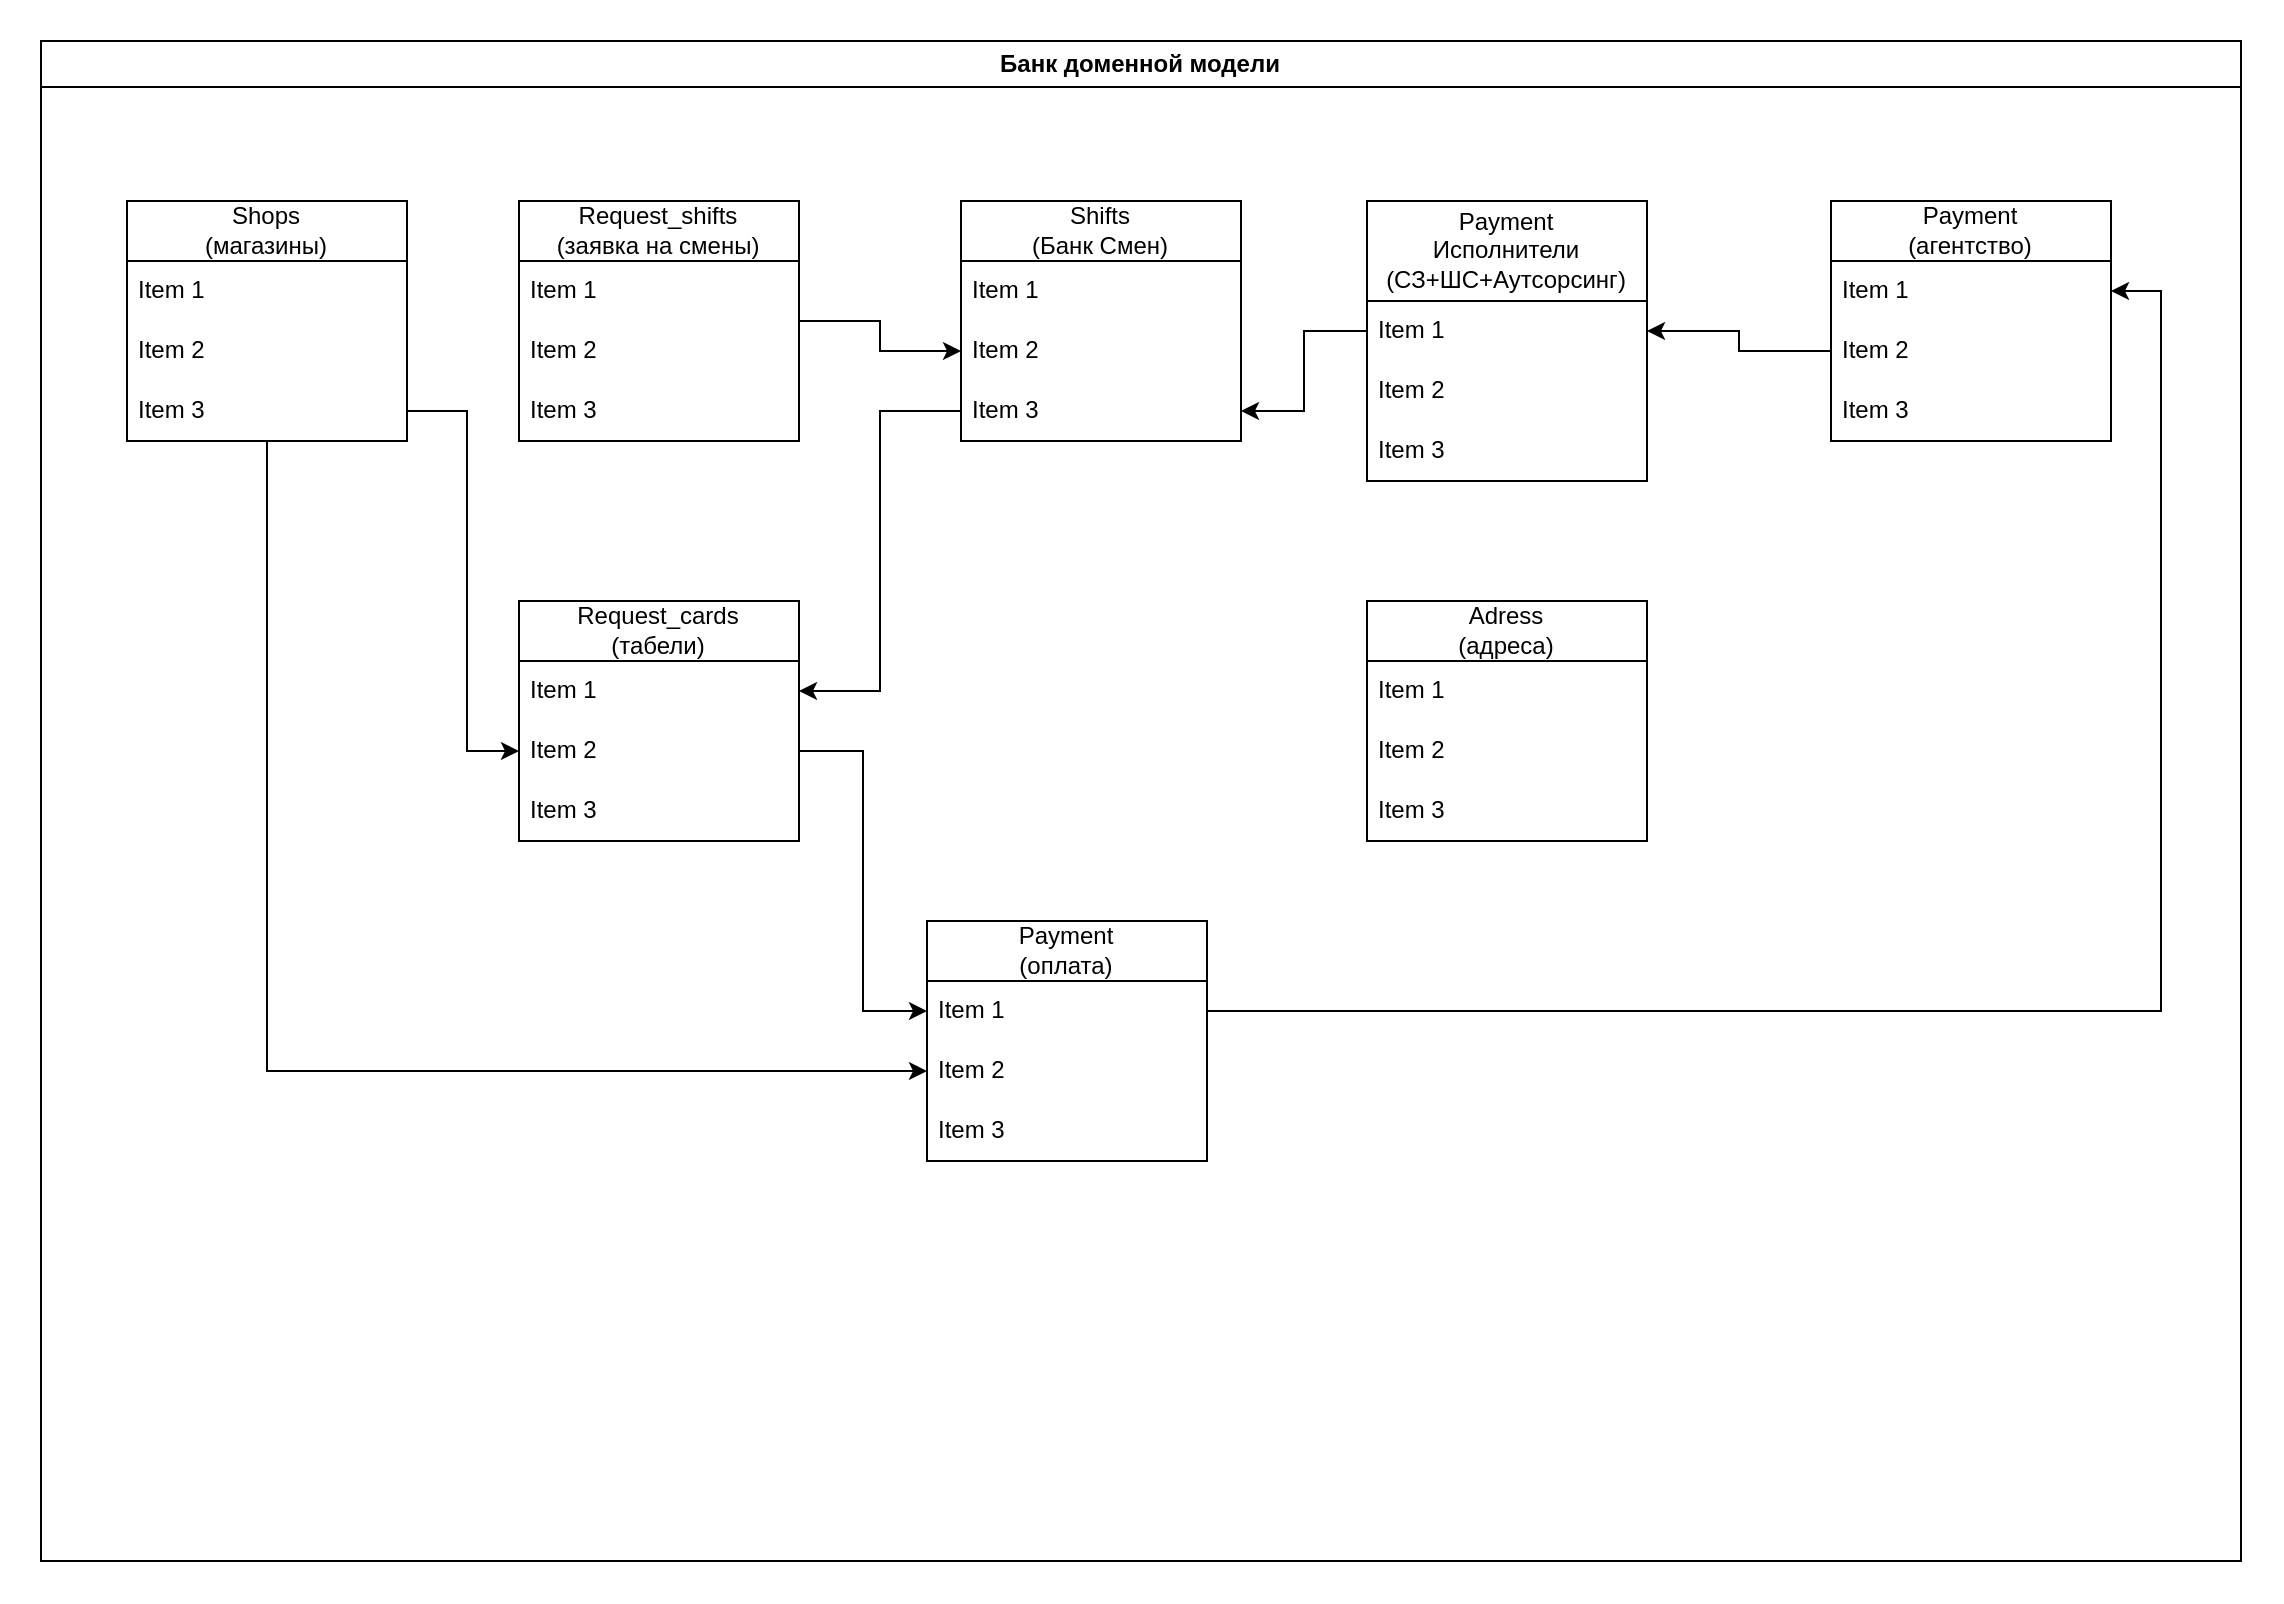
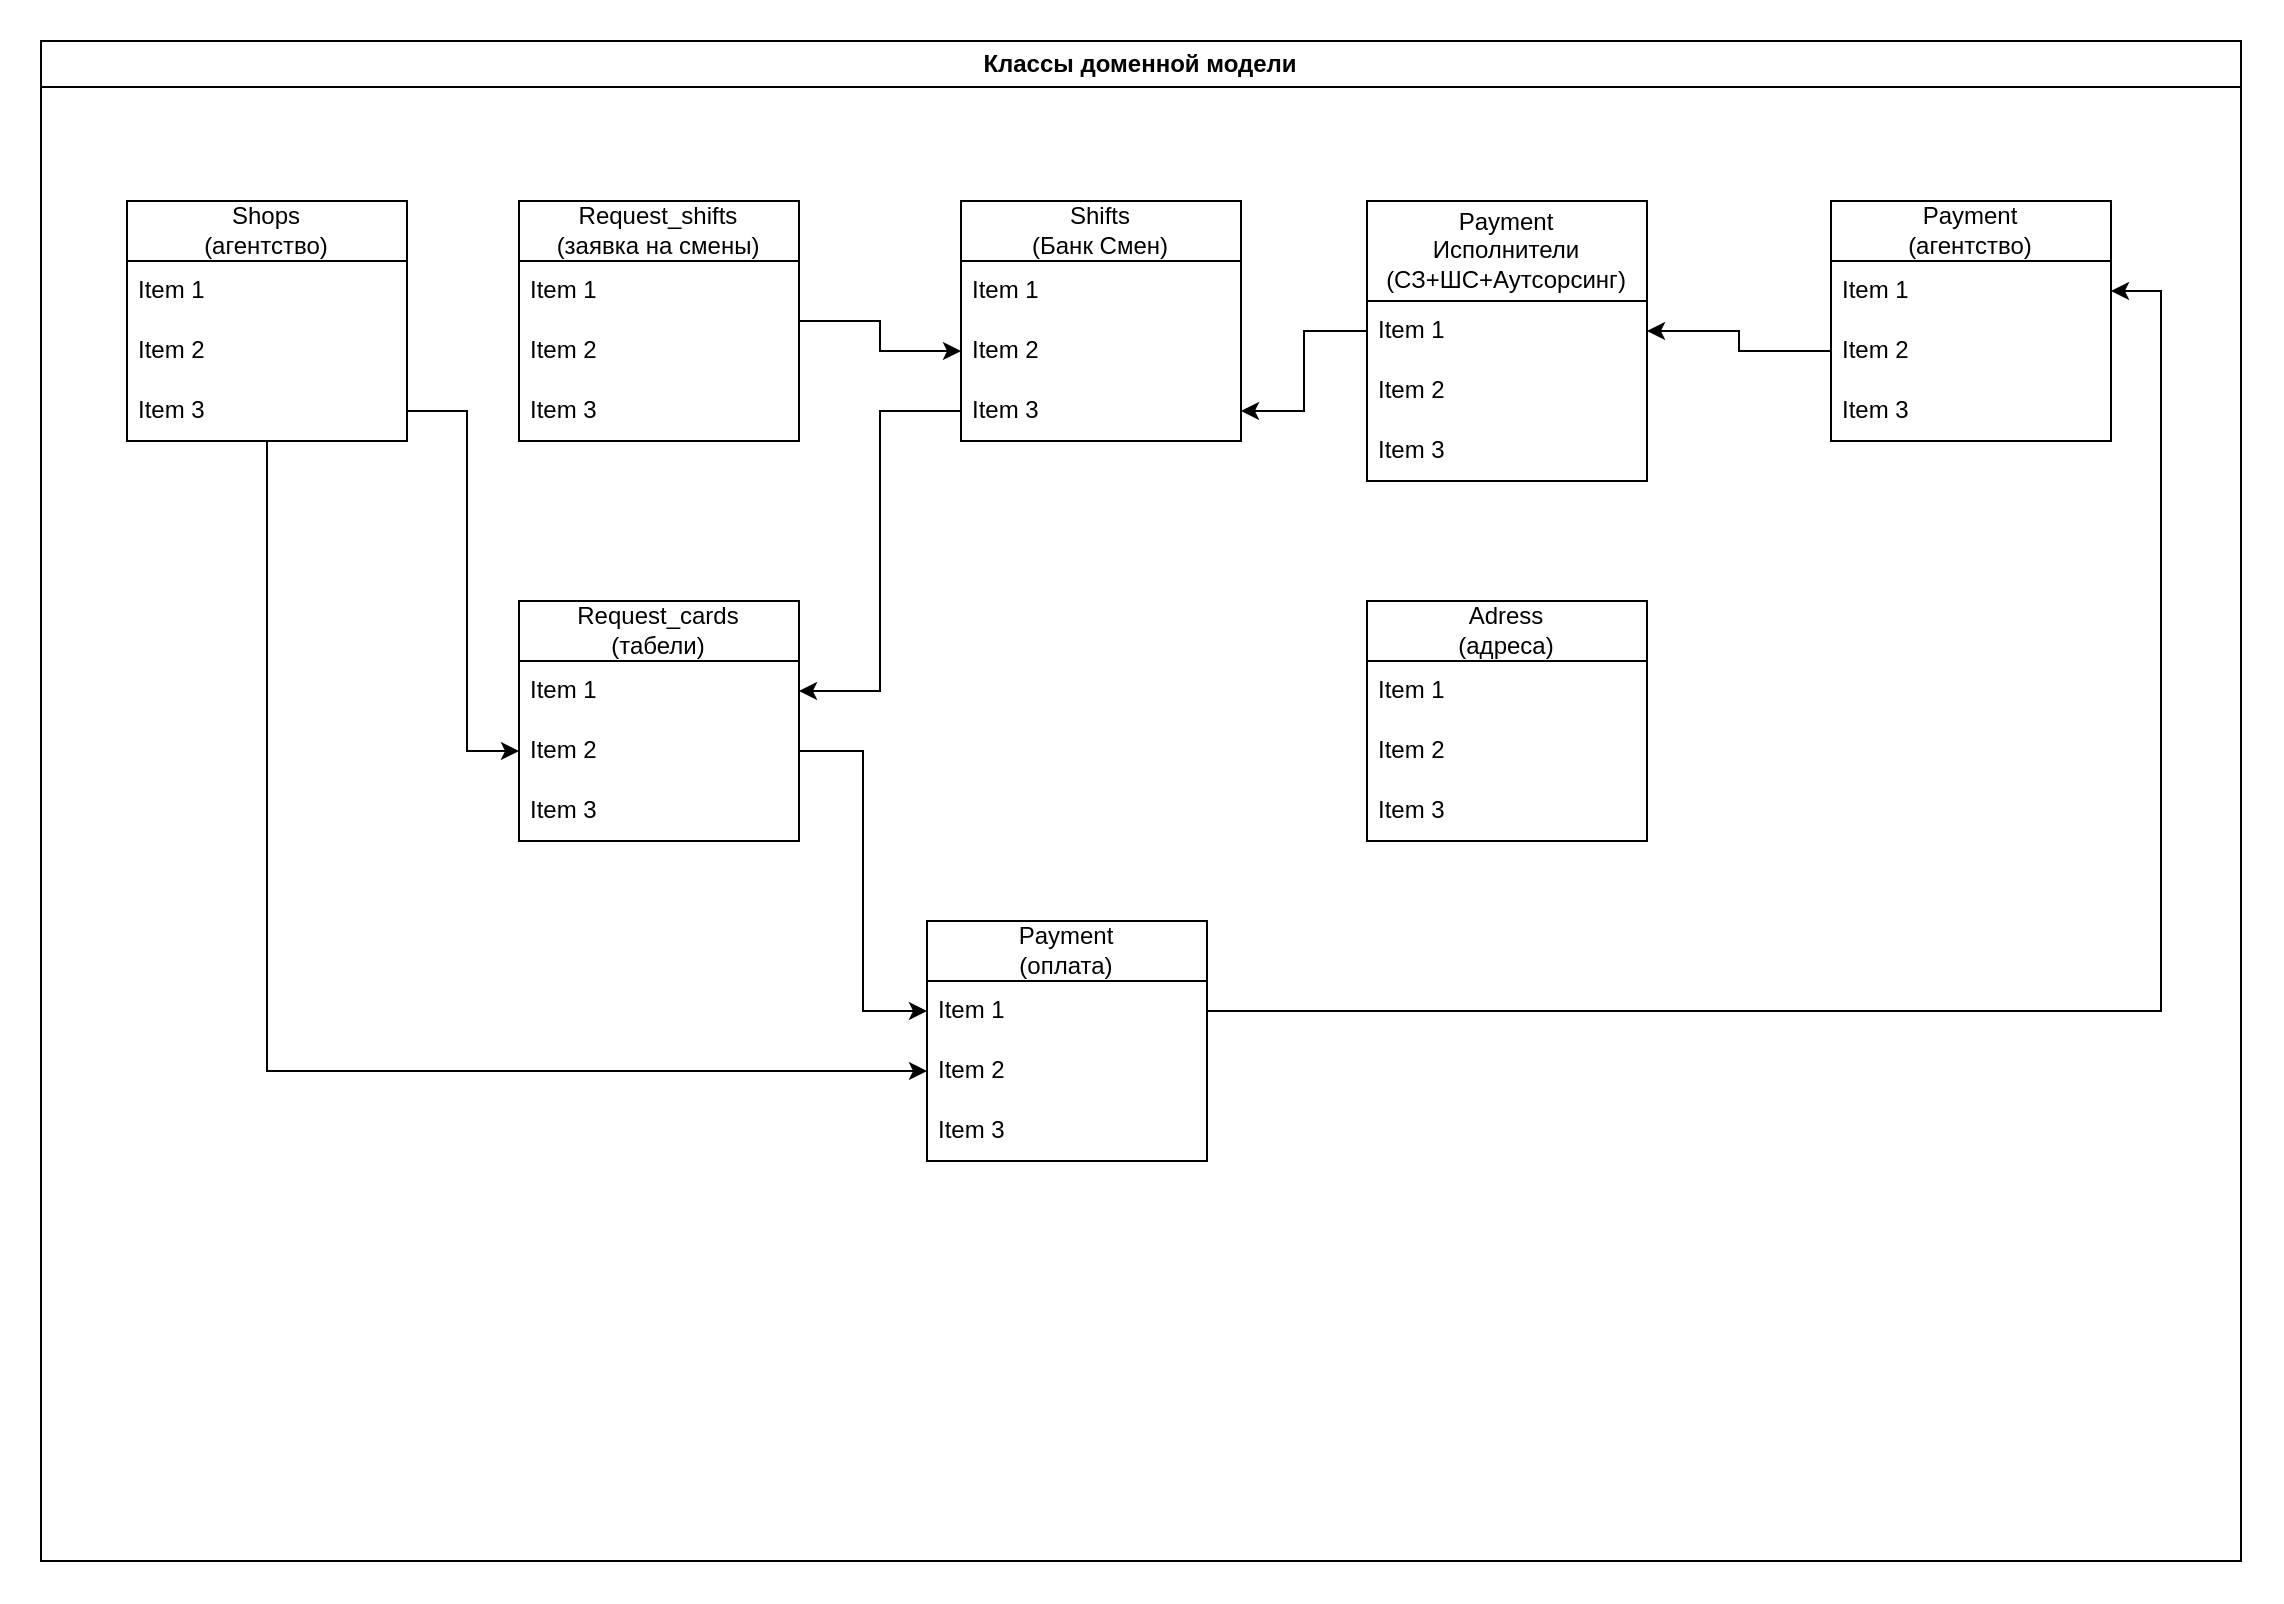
node "Банк доменной модели": label "Банк доменной модели" -> "Классы доменной модели"
node "Shops (магазины)": label "Shops (магазины)" -> "Shops (агентство)"
